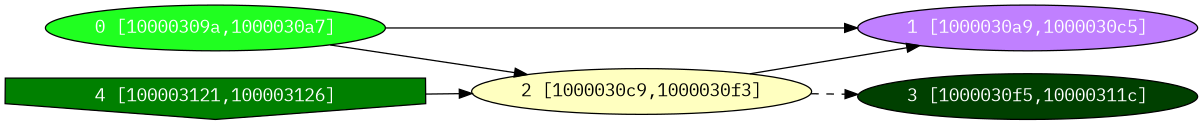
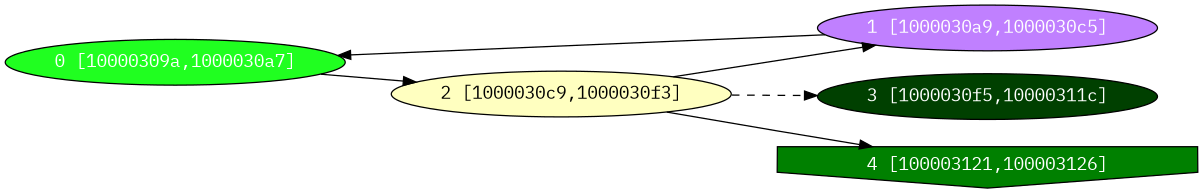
edge "0 [10000309a,1000030a7]" -> "1 [1000030a9,1000030c5]": reversed
edge "4 [100003121,100003126]" -> "2 [1000030c9,1000030f3]": reversed
